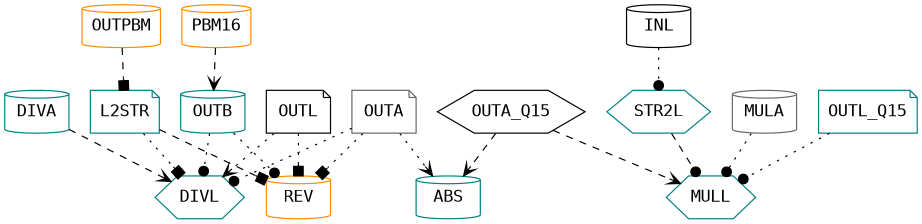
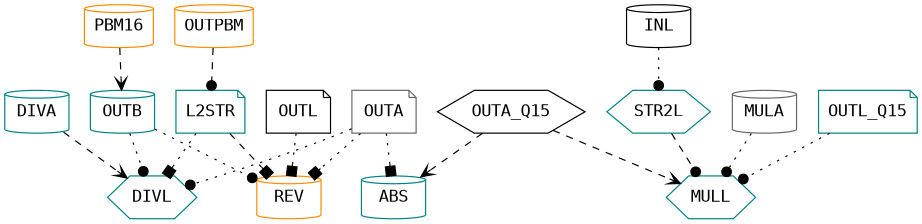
edge "OUTPBM" -> "L2STR": arrowhead box -> dot
edge "OUTL" -> "DIVL": removed
edge "OUTA" -> "ABS": arrowhead vee -> box
